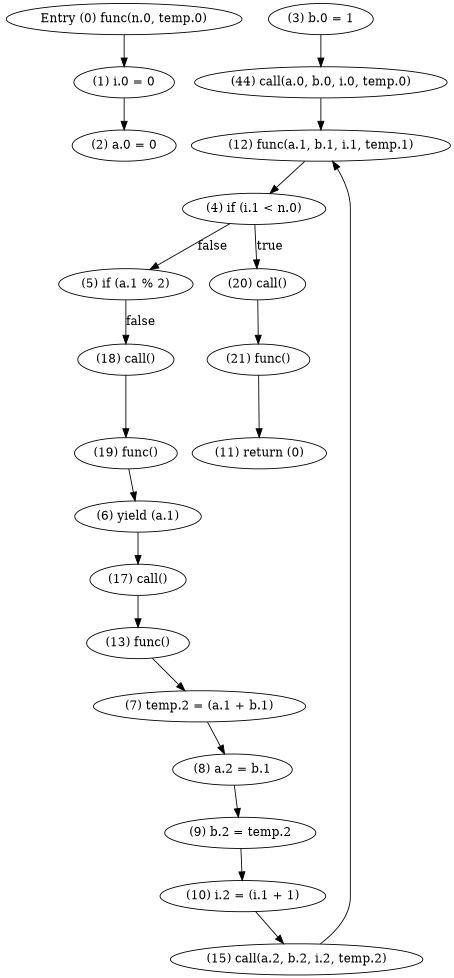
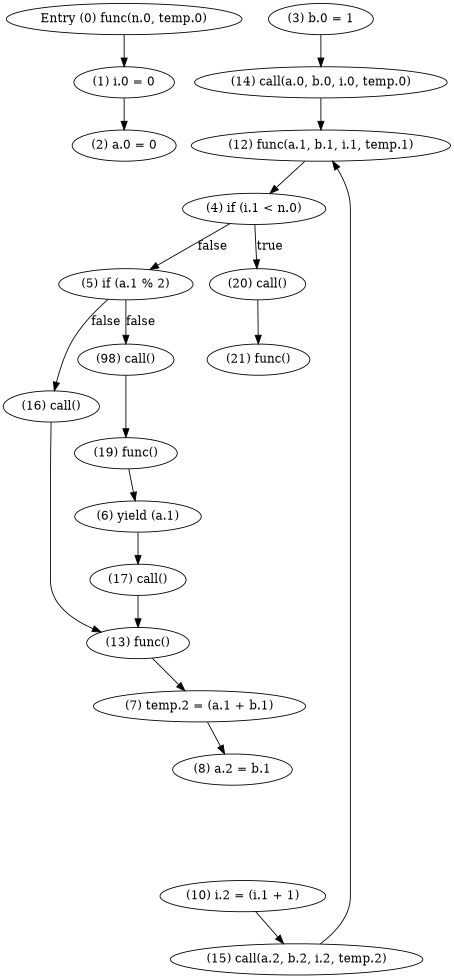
node "(44) call(a.0, b.0, i.0, temp.0)": label "(44) call(a.0, b.0, i.0, temp.0)" -> "(14) call(a.0, b.0, i.0, temp.0)"
node "(18) call()": label "(18) call()" -> "(98) call()"
node "(16) call()": added
node "(11) return (0)": removed
node "(9) b.2 = temp.2": removed
